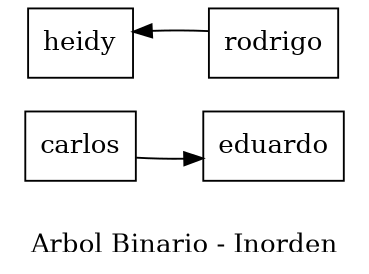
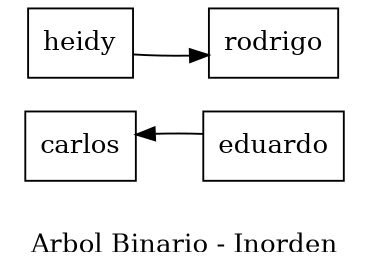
edge "rodrigo" -> "heidy": reversed
edge "carlos" -> "eduardo": reversed
